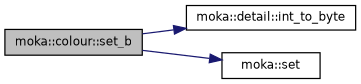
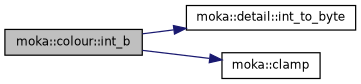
node "moka::colour::set_b": label "moka::colour::set_b" -> "moka::colour::int_b"
node "moka::set": label "moka::set" -> "moka::clamp"
